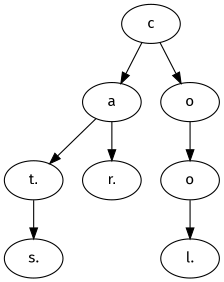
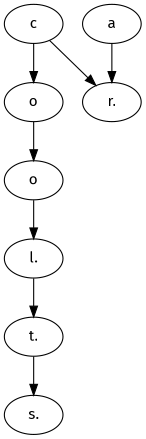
edge "c" -> "a": now "c" -> "r."
edge "a" -> "t.": now "l." -> "t."
